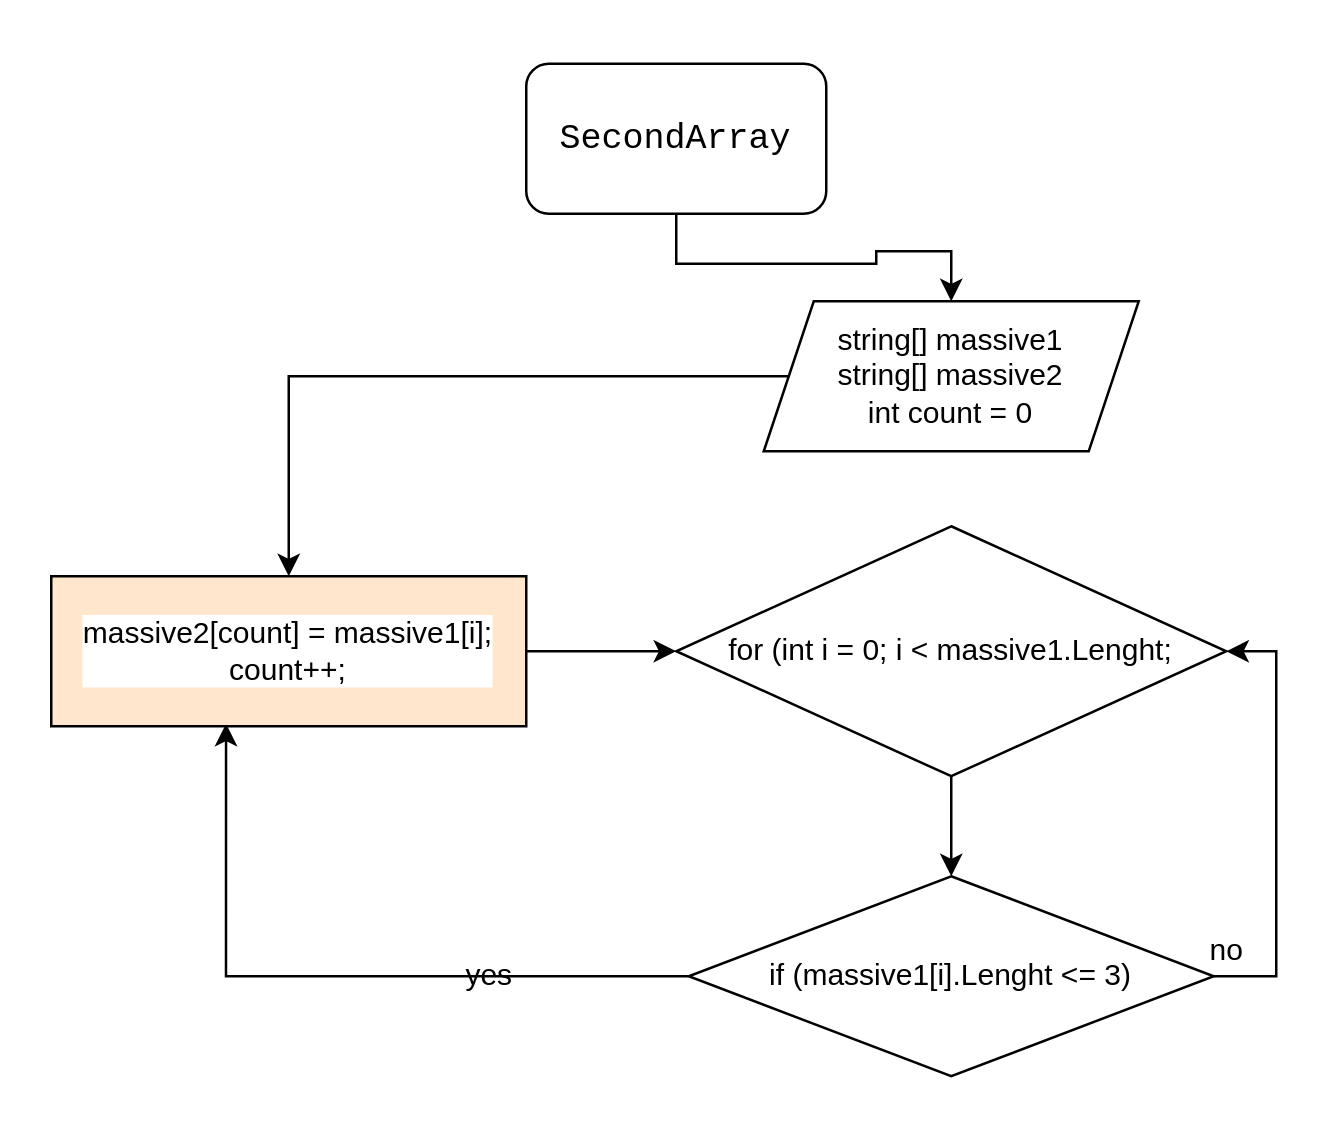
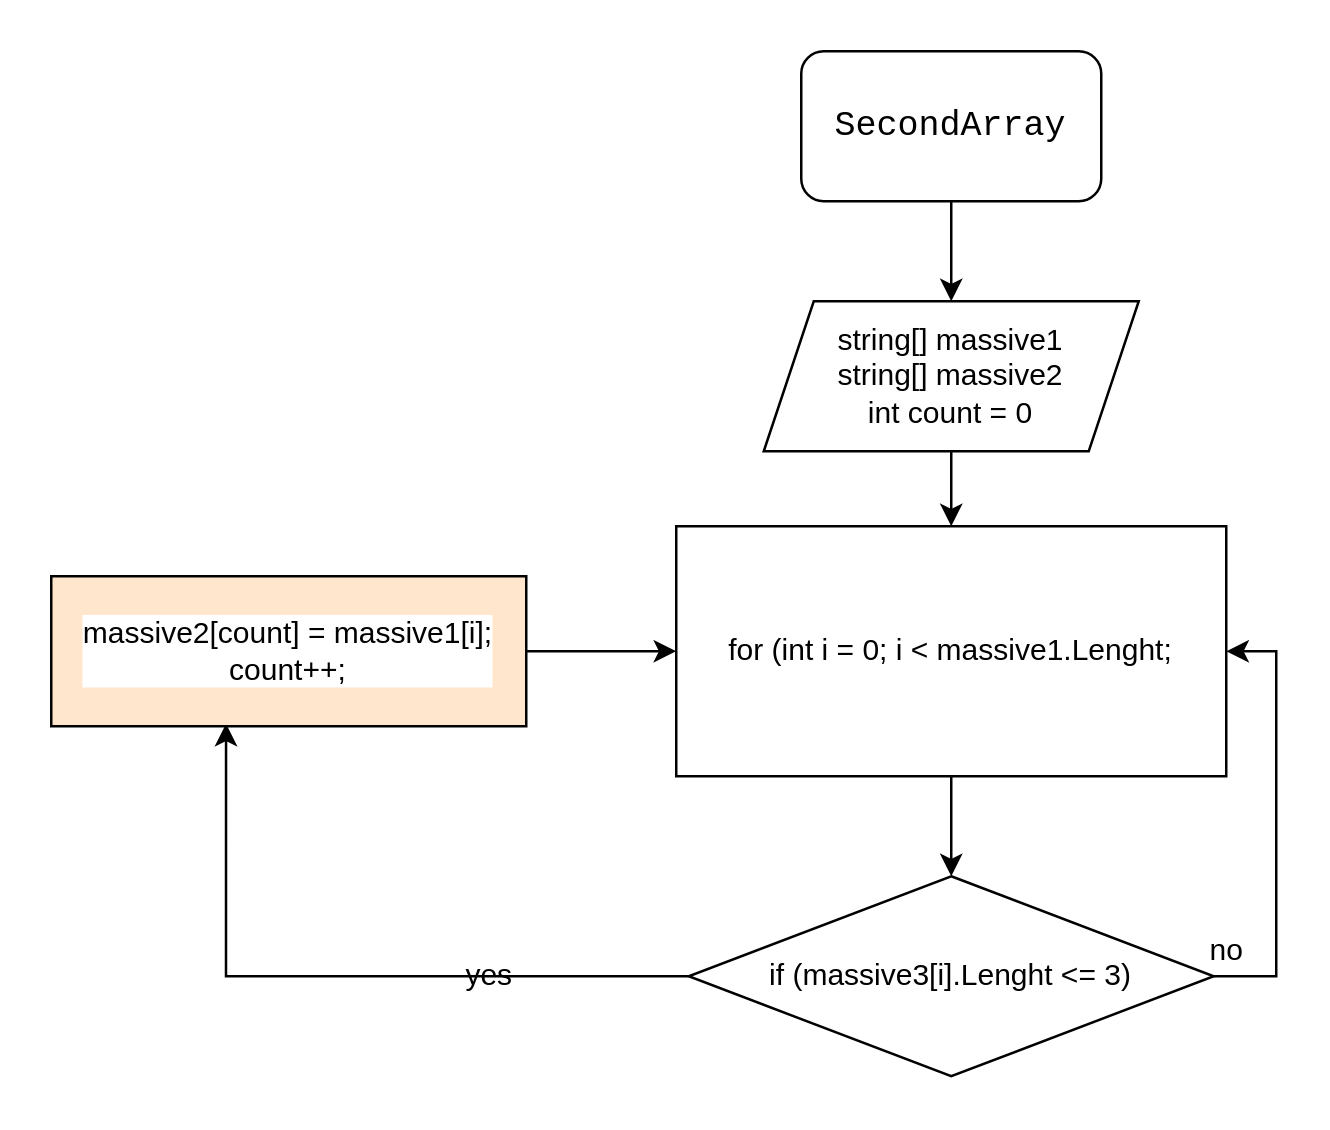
node "SecondArray": moved (676, 139) -> (951, 126)
edge "string[] massive1 string[] massive2 int count = 0" -> "massive2[count] = massive1[i]; count++;": now "string[] massive1 string[] massive2 int count = 0" -> "for (int i = 0; i < massive1.Lenght;"
node "for (int i = 0; i < massive1.Lenght;": shape diamond -> rectangle
node "if (massive1[i].Lenght <= 3)": label "if (massive1[i].Lenght <= 3)" -> "if (massive3[i].Lenght <= 3)"
